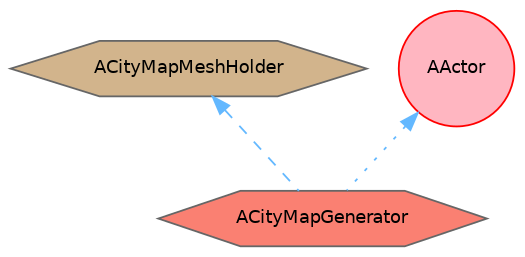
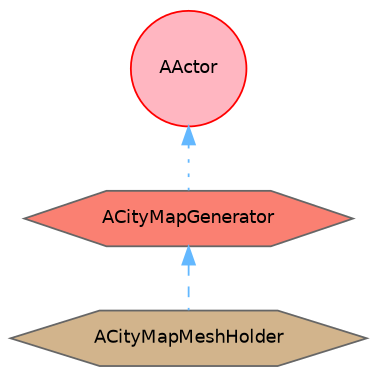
edge "ACityMapGenerator" -> "ACityMapMeshHolder": reversed
